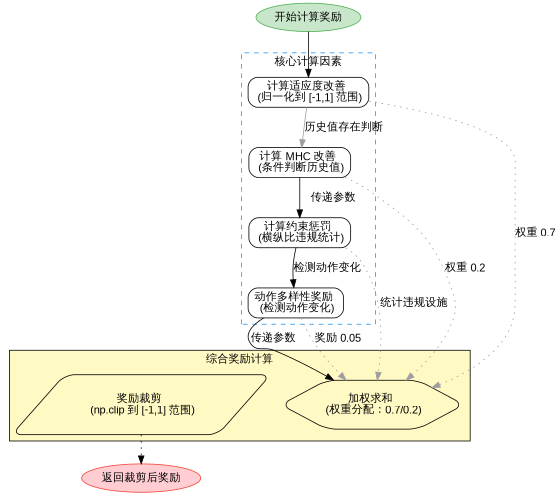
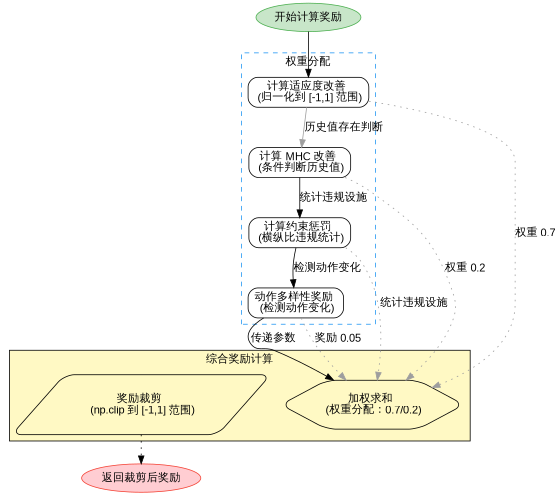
cluster "核心计算因素": label "核心计算因素" -> "权重分配"
edge "计算 MHC 改善 (条件判断历史值)" -> "计算约束惩罚 (横纵比违规统计)": label "传递参数" -> "统计违规设施"
